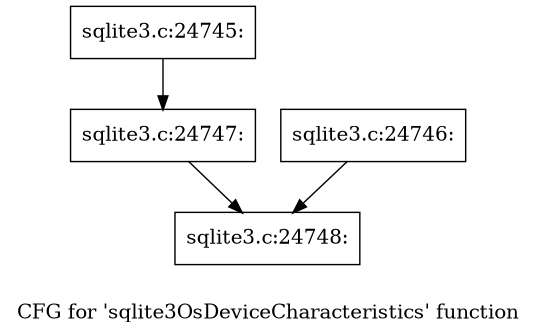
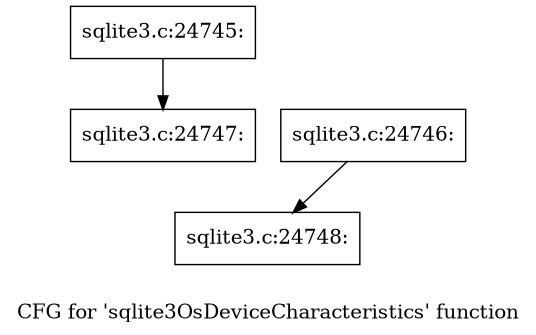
edge "sqlite3.c:24747:" -> "sqlite3.c:24748:": removed
